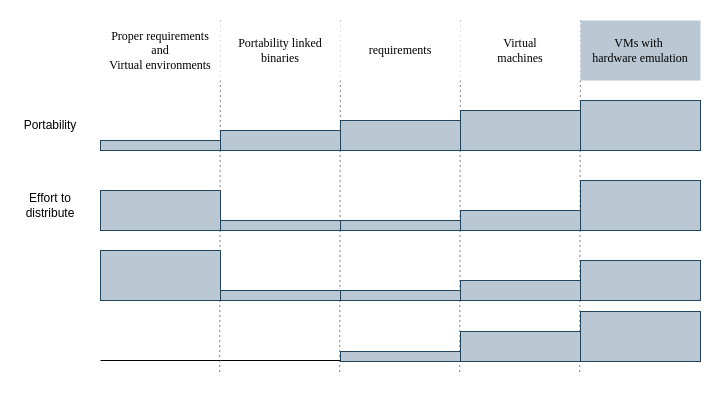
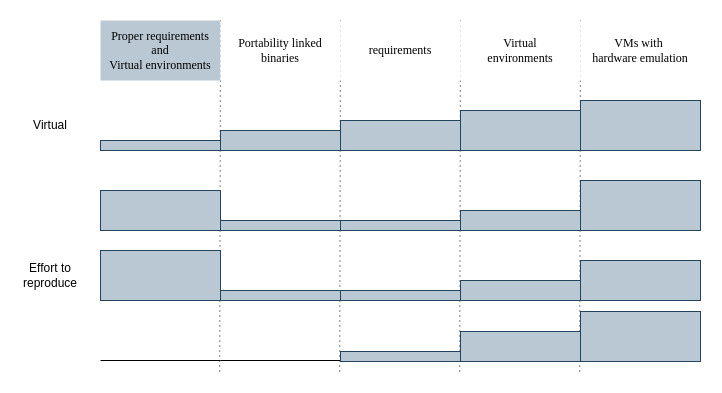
node "Proper requirements and Virtual environments": fillcolor #ffffff -> #bac8d3
node "Virtual machines": label "Virtual machines" -> "Virtual environments"
node "VMs with hardware emulation": fillcolor #bac8d3 -> #ffffff
node "Portability": label "Portability" -> "Virtual"
node "Effort to distribute": removed
node "Effort to reproduce": added
